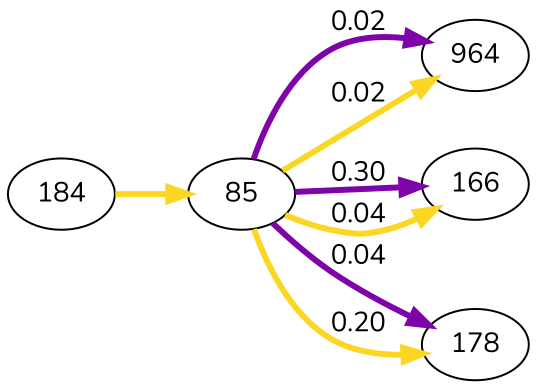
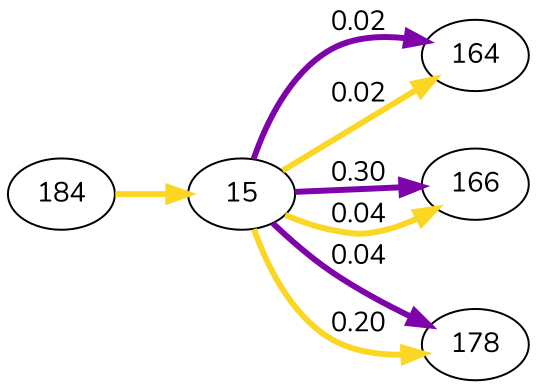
node "964": label "964" -> "164"
node "85": label "85" -> "15"
